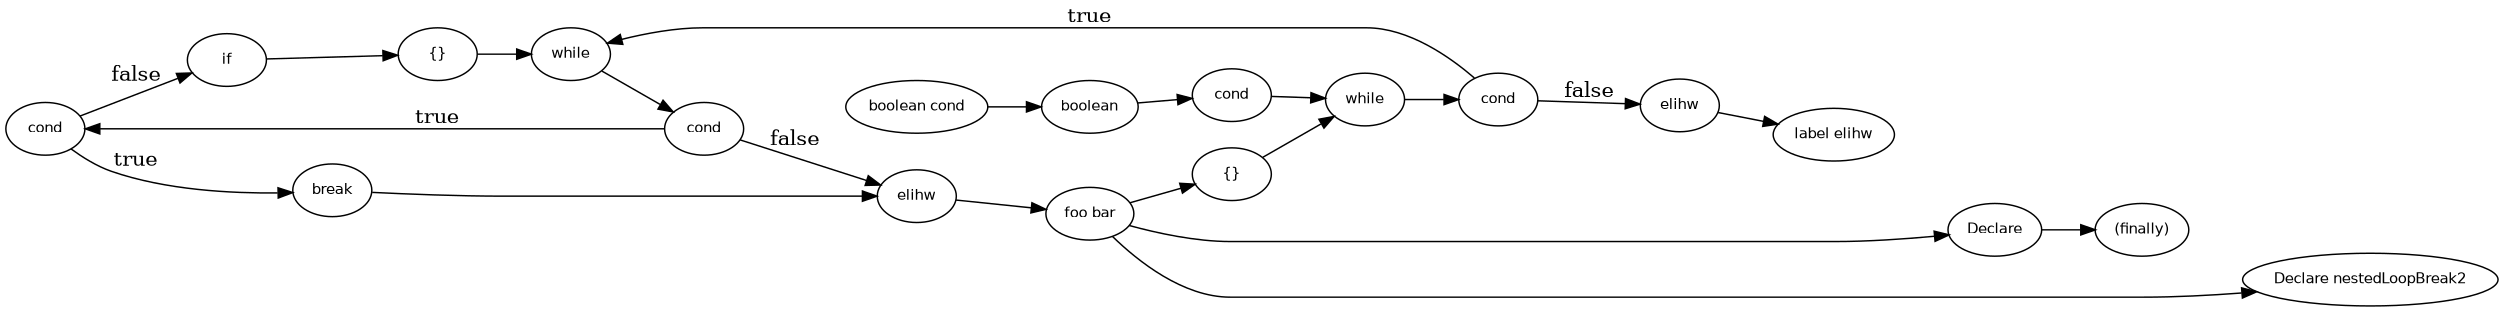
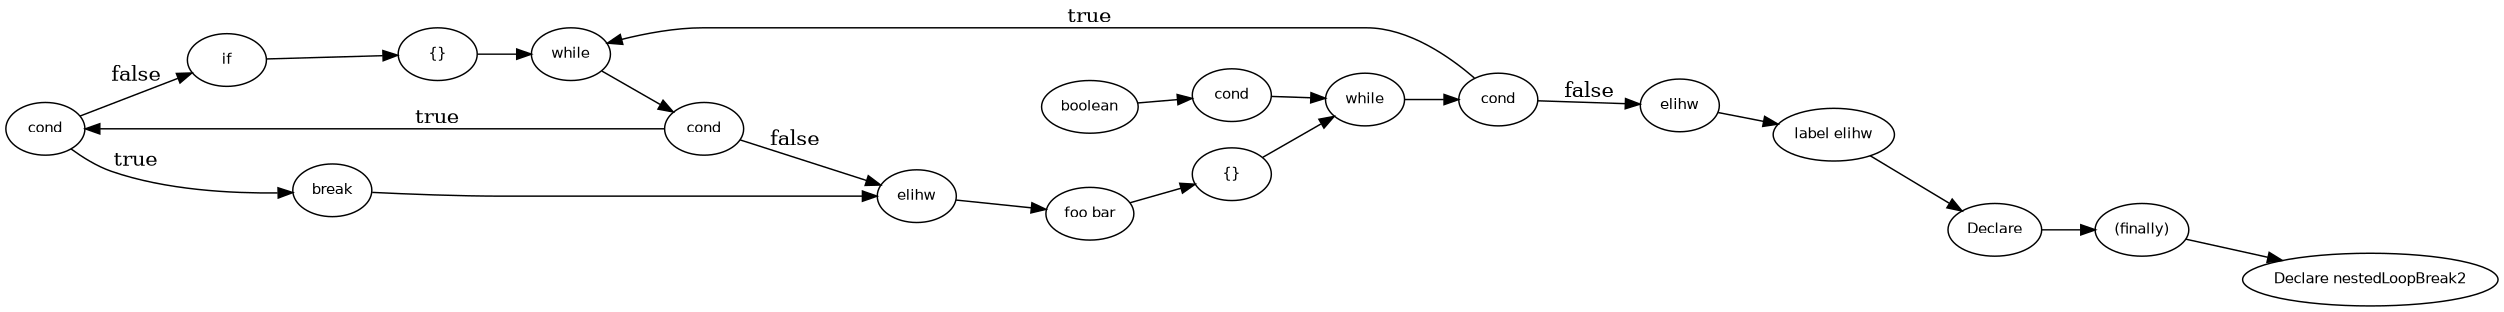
node "boolean cond": removed
edge "foo bar" -> "Declare": now "label elihw" -> "Declare"
edge "foo bar" -> "Declare nestedLoopBreak2": now "(finally)" -> "Declare nestedLoopBreak2"
